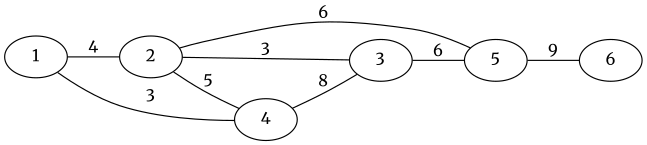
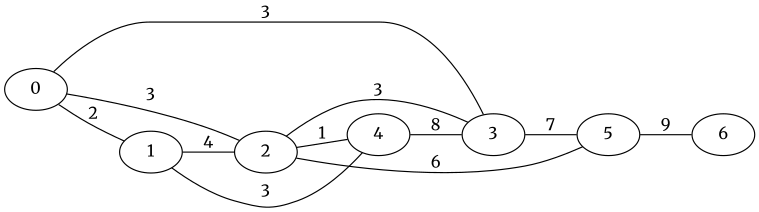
edge "3" -- "5": label "6" -> "7"
edge "2" -- "4": label "5" -> "1"
node "0": added
